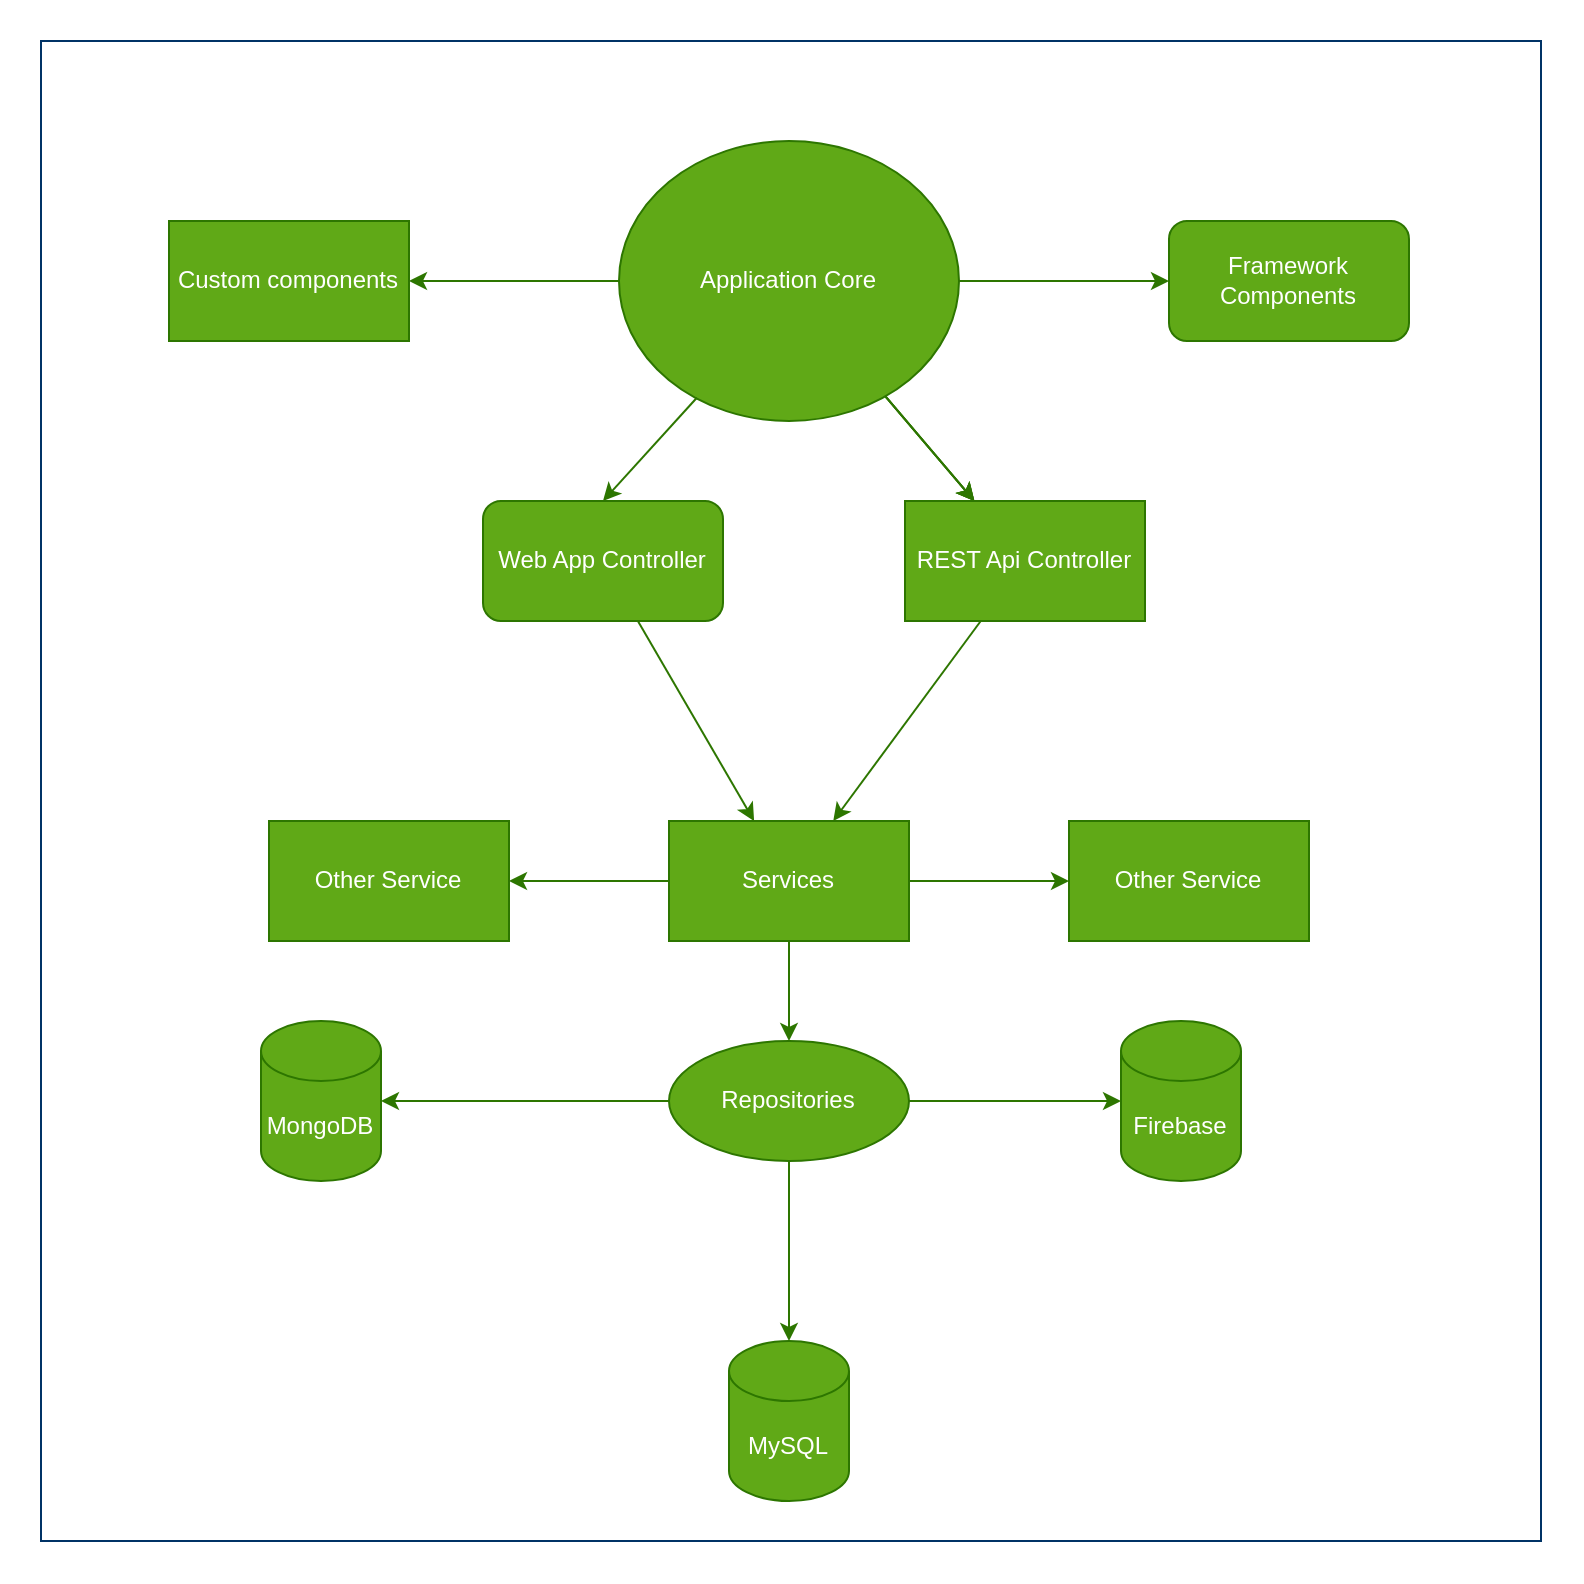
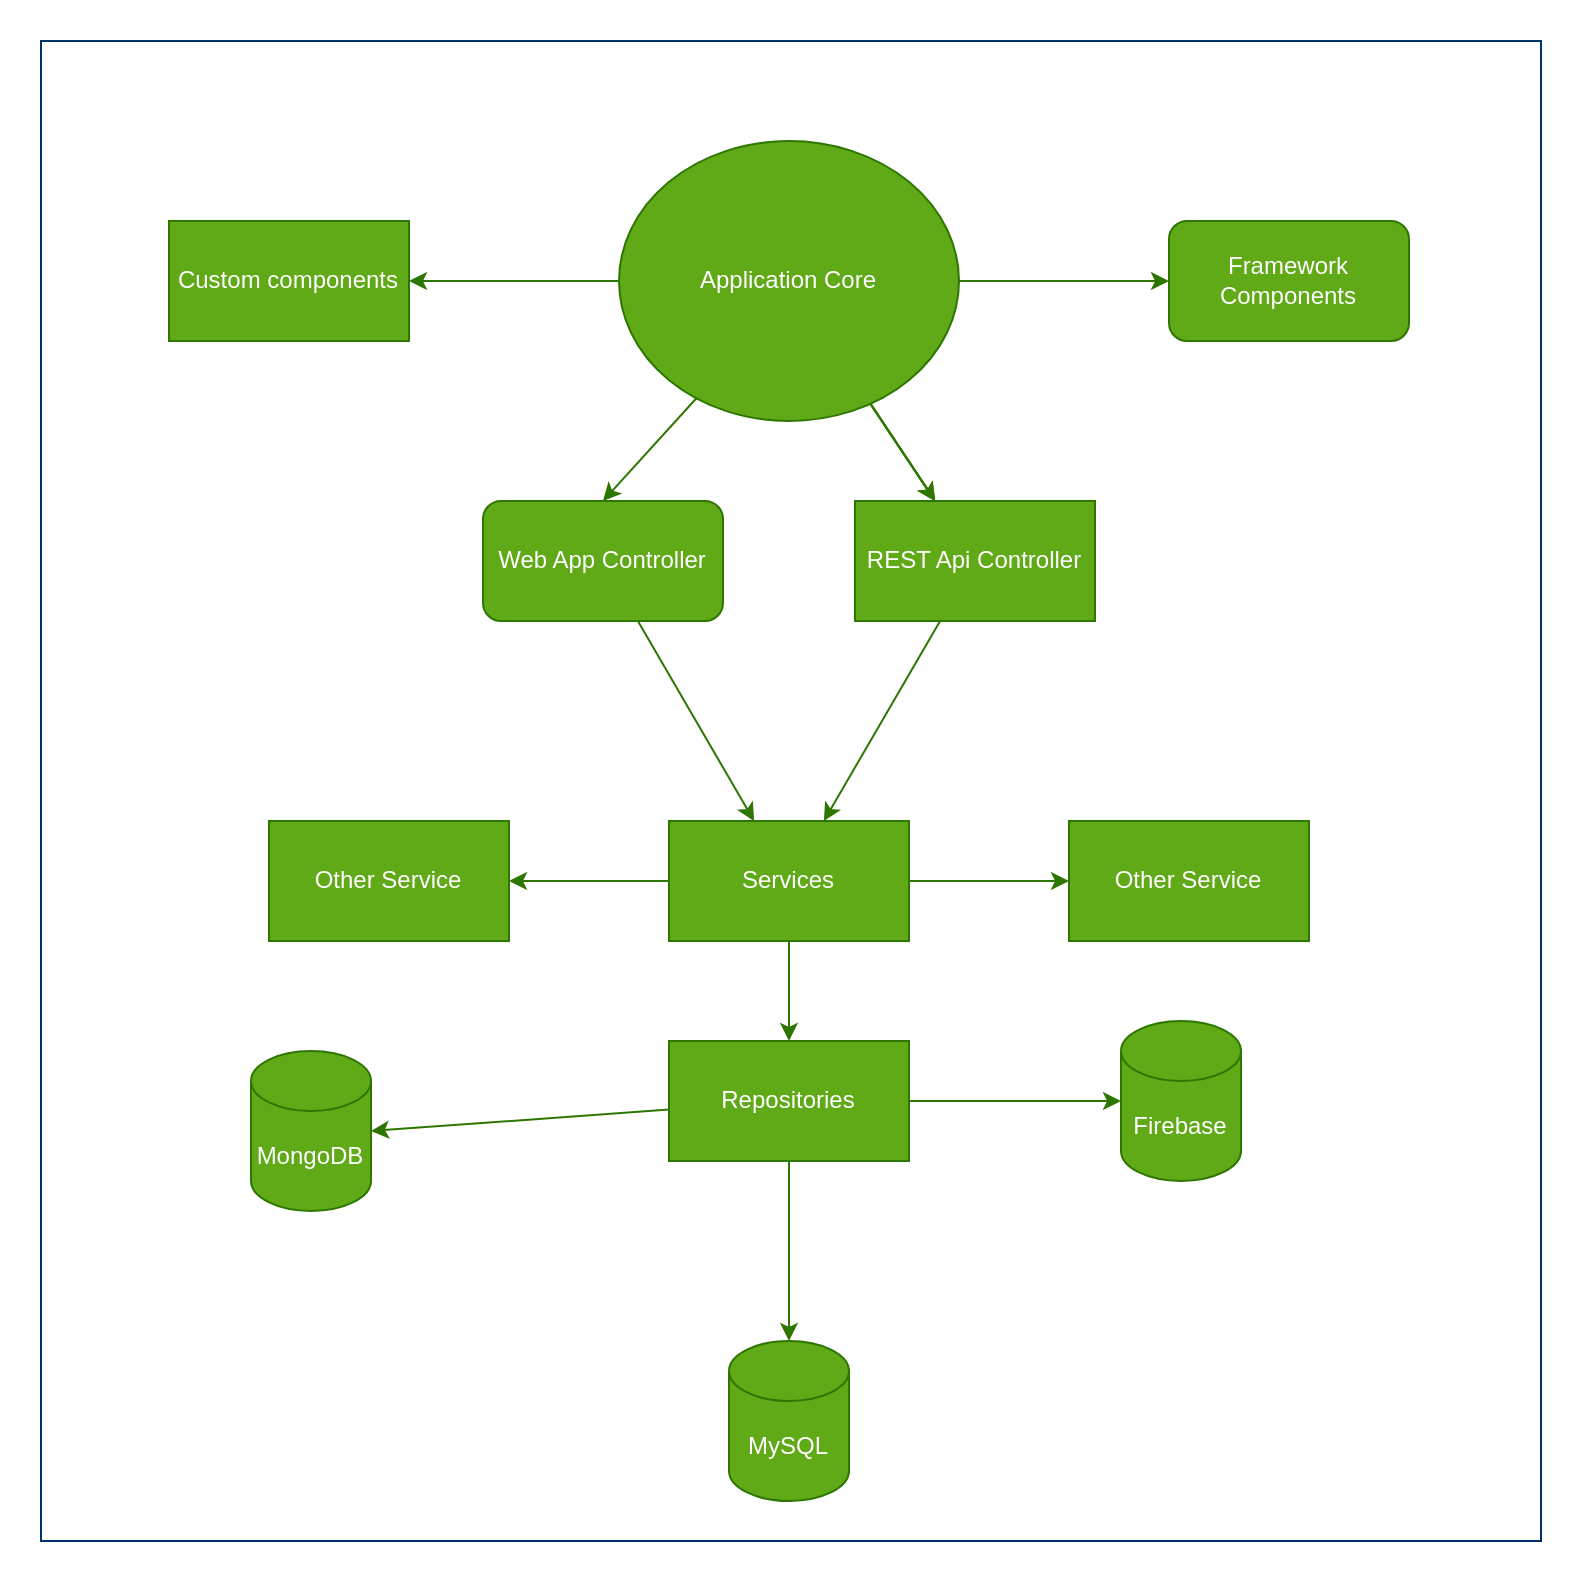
node "REST Api Controller": moved (1025, 561) -> (975, 561)
node "MongoDB": moved (321, 1101) -> (311, 1131)
node "Repositories": shape ellipse -> rectangle
